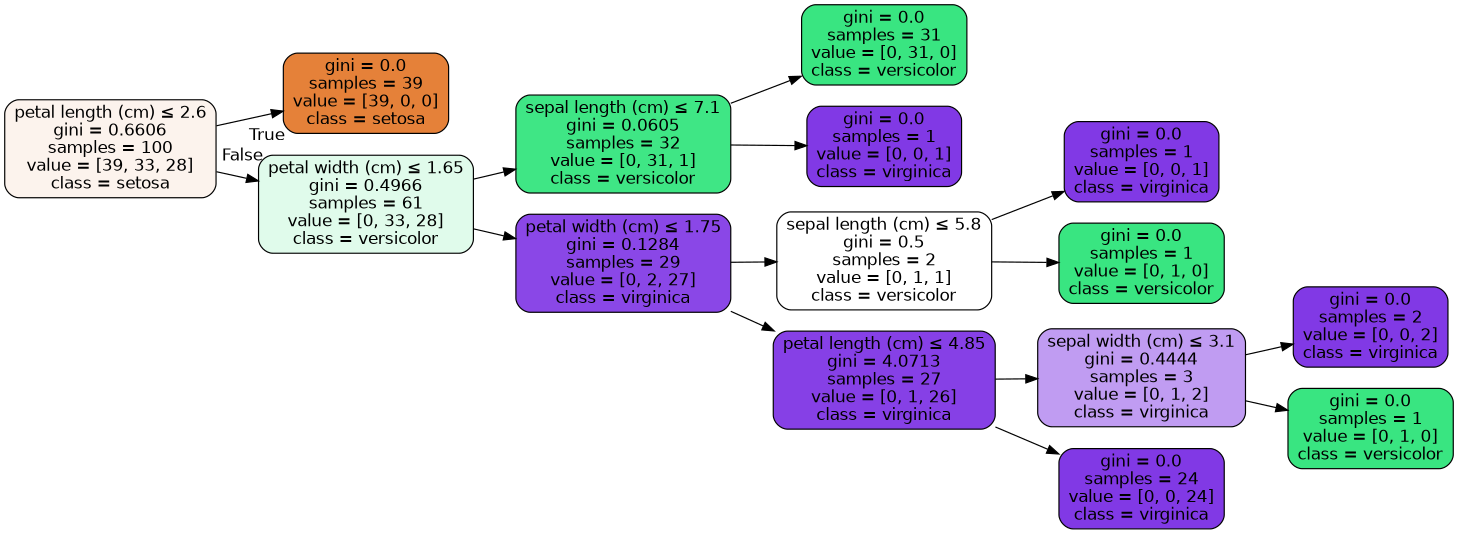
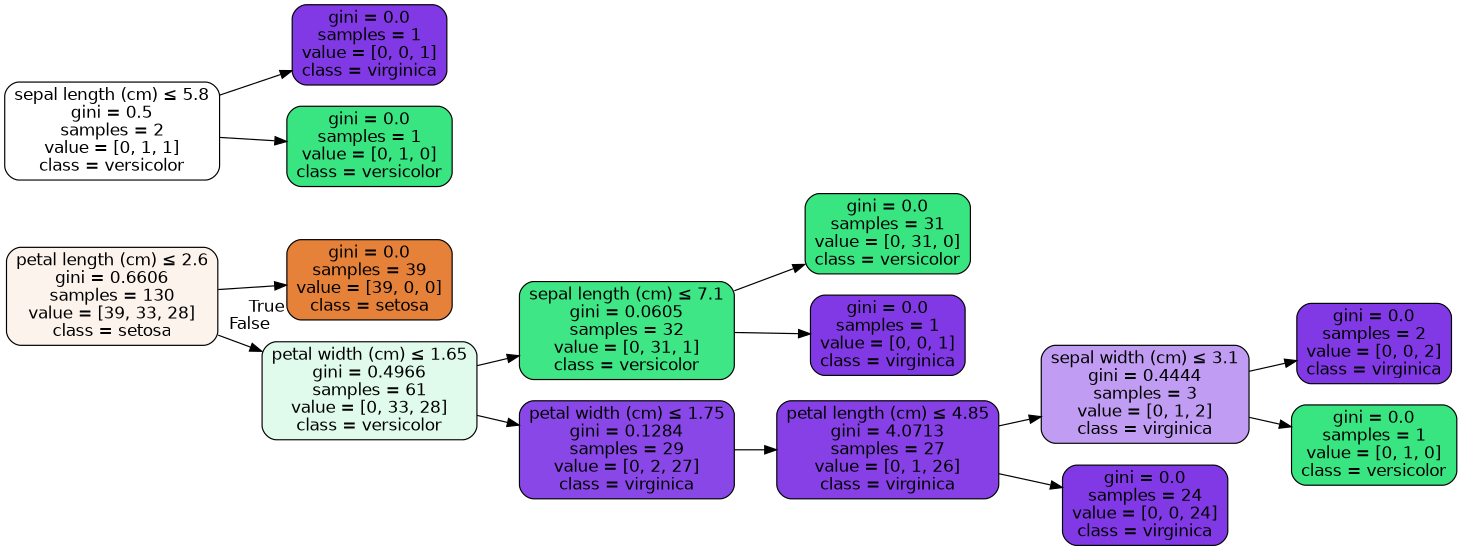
node "petal length (cm) ≤ 2.6": text "samples = 100" -> "samples = 130"
edge "petal width (cm) ≤ 1.75" -> "sepal length (cm) ≤ 5.8": removed
